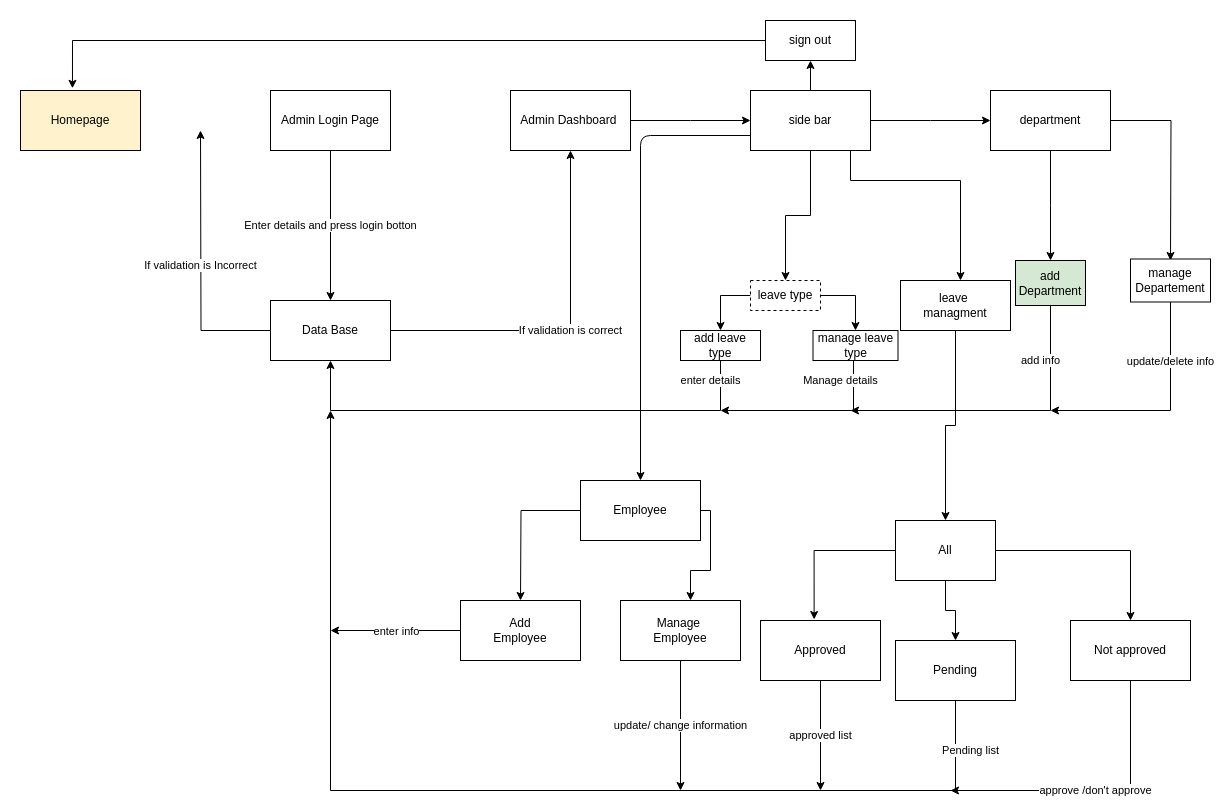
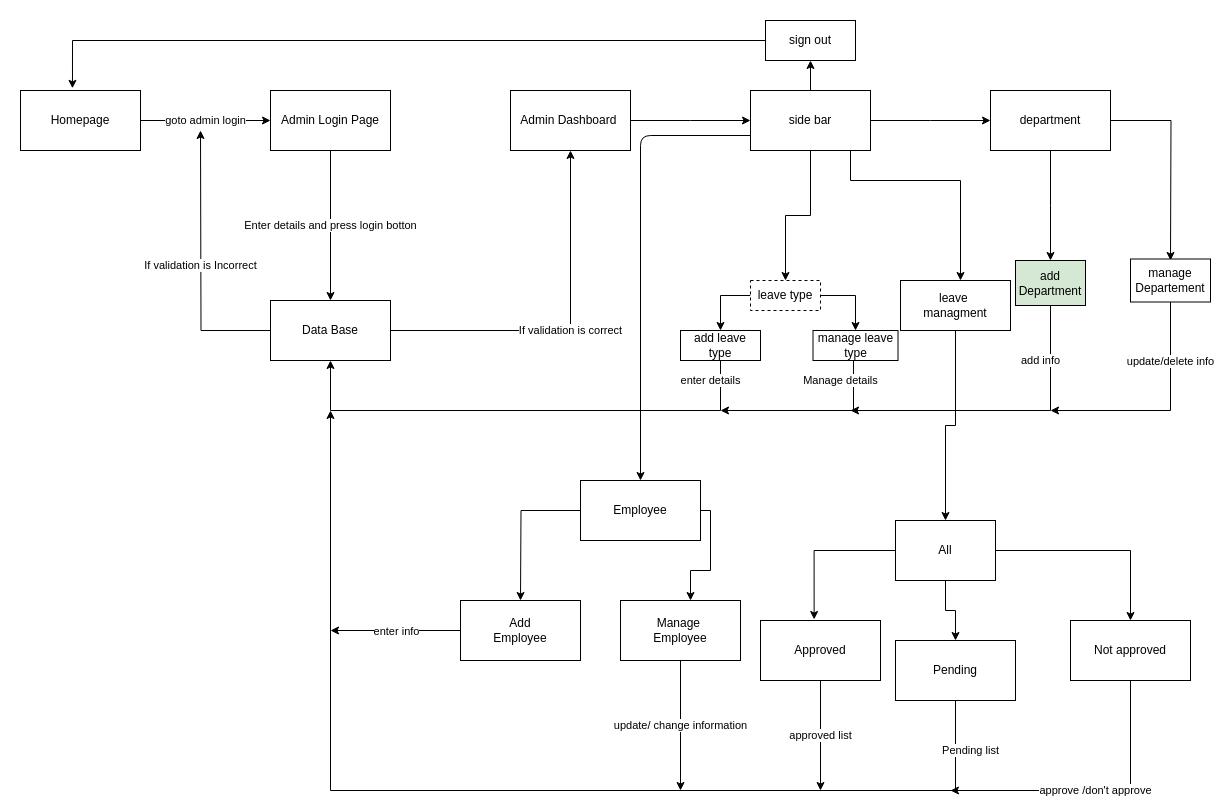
node "Homepage": fillcolor #fff2cc -> #ffffff
edge "Homepage" -> "Admin Login Page": added, label "goto admin login"
